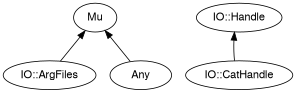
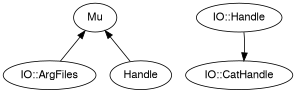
edge "IO::CatHandle" -> "IO::Handle": reversed
node "Any": label "Any" -> "Handle"
